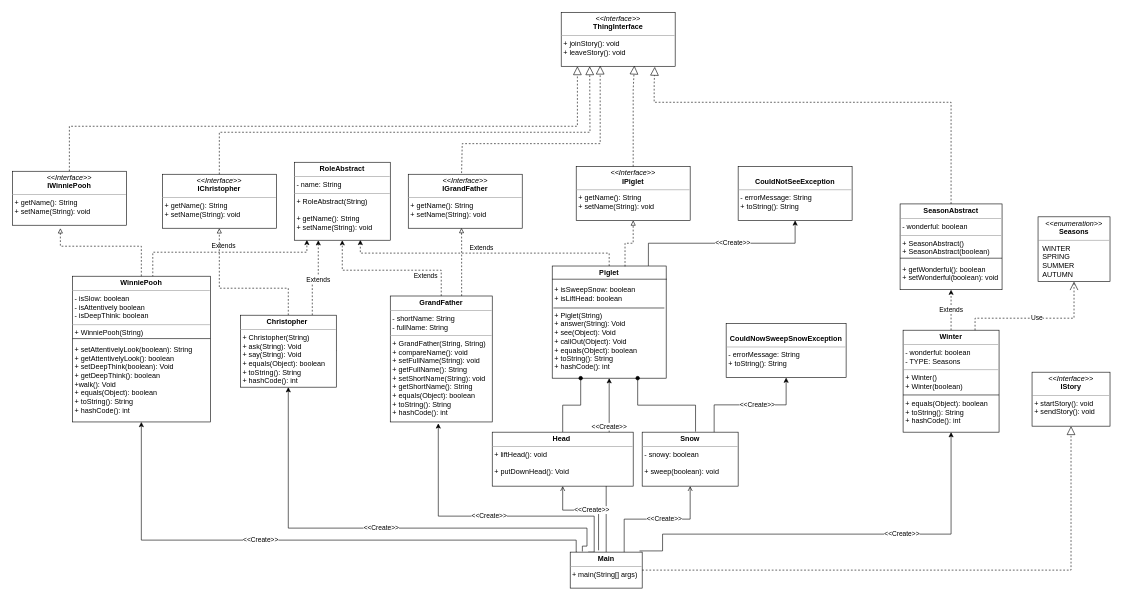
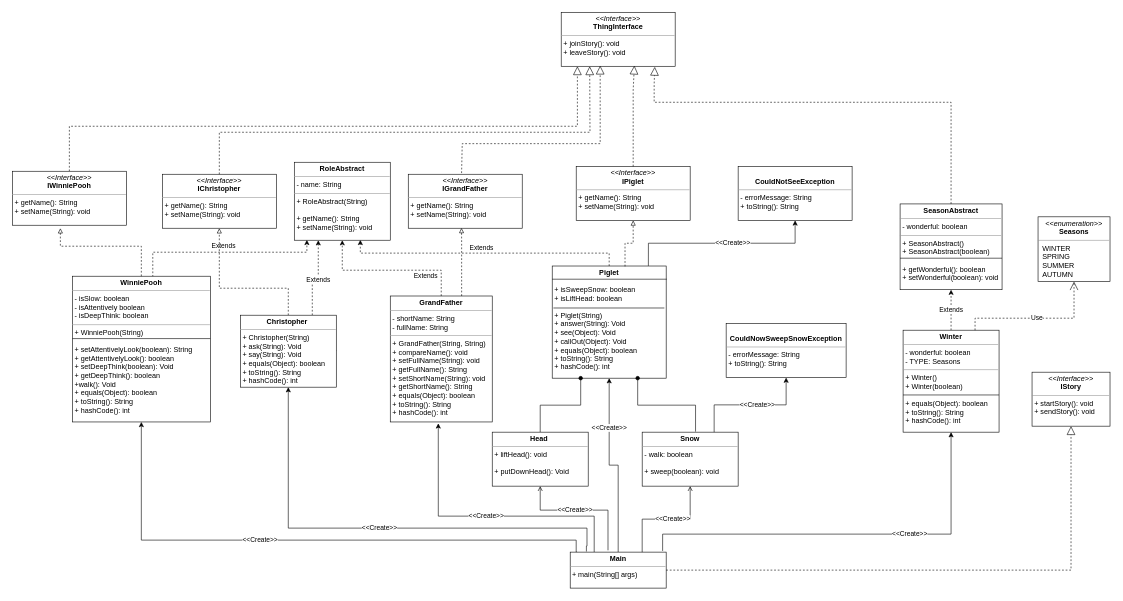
node "Snow - snowy: boolean + sweep(boolean): void": label "Snow - snowy: boolean + sweep(boolean): void" -> "Snow - walk: boolean + sweep(boolean): void"
node "Head + liftHead(): void + putDownHead(): Void": size 141x54 -> 96x54
node "Main + main(String[] args)": size 72x36 -> 96x36
